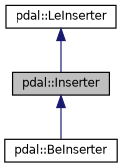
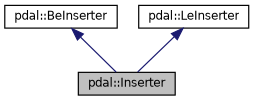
edge "pdal::BeInserter" -> "pdal::Inserter": reversed
